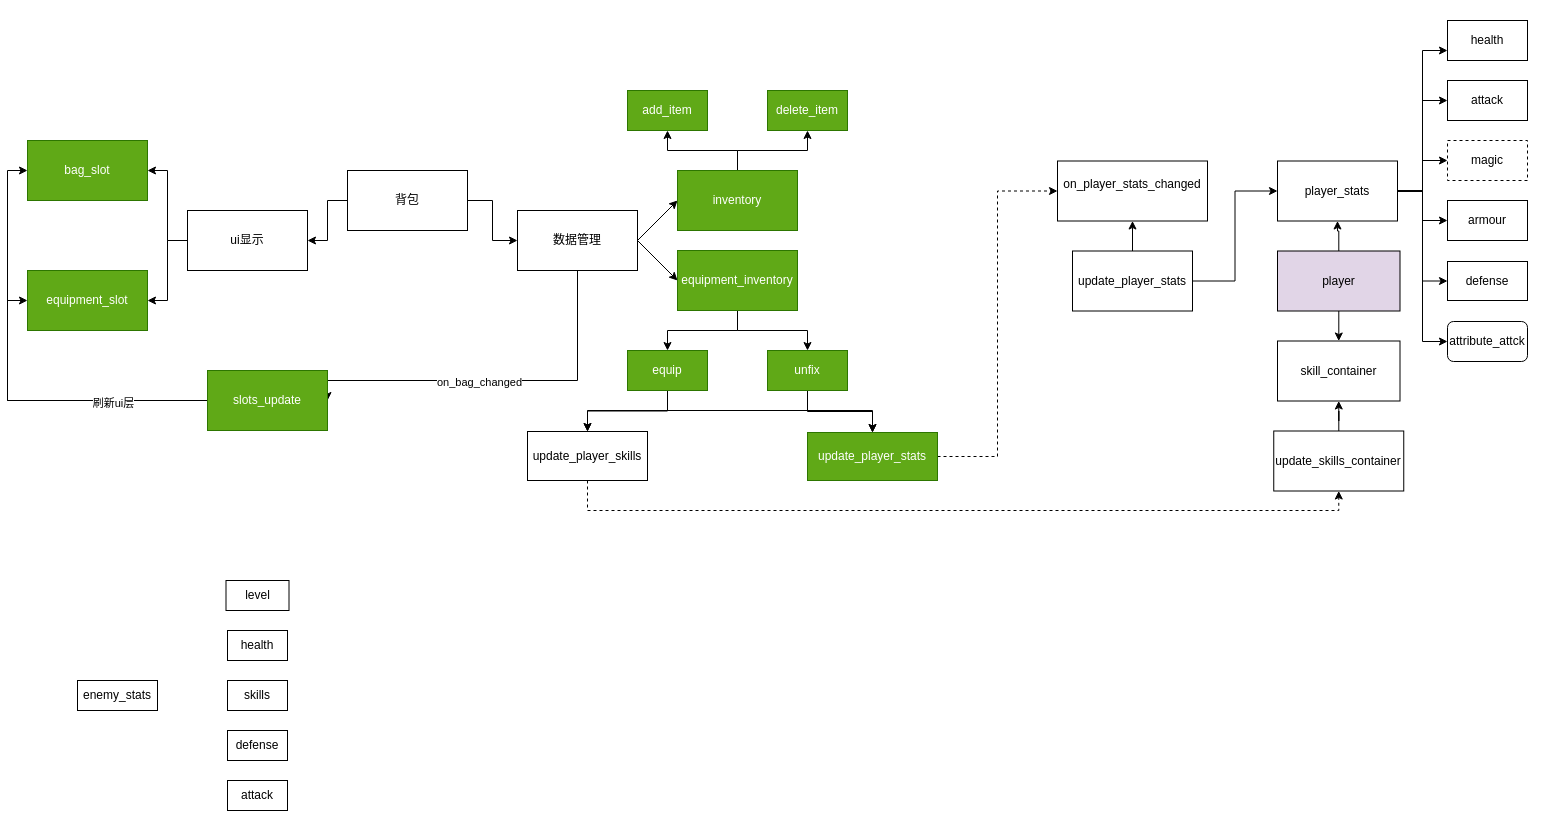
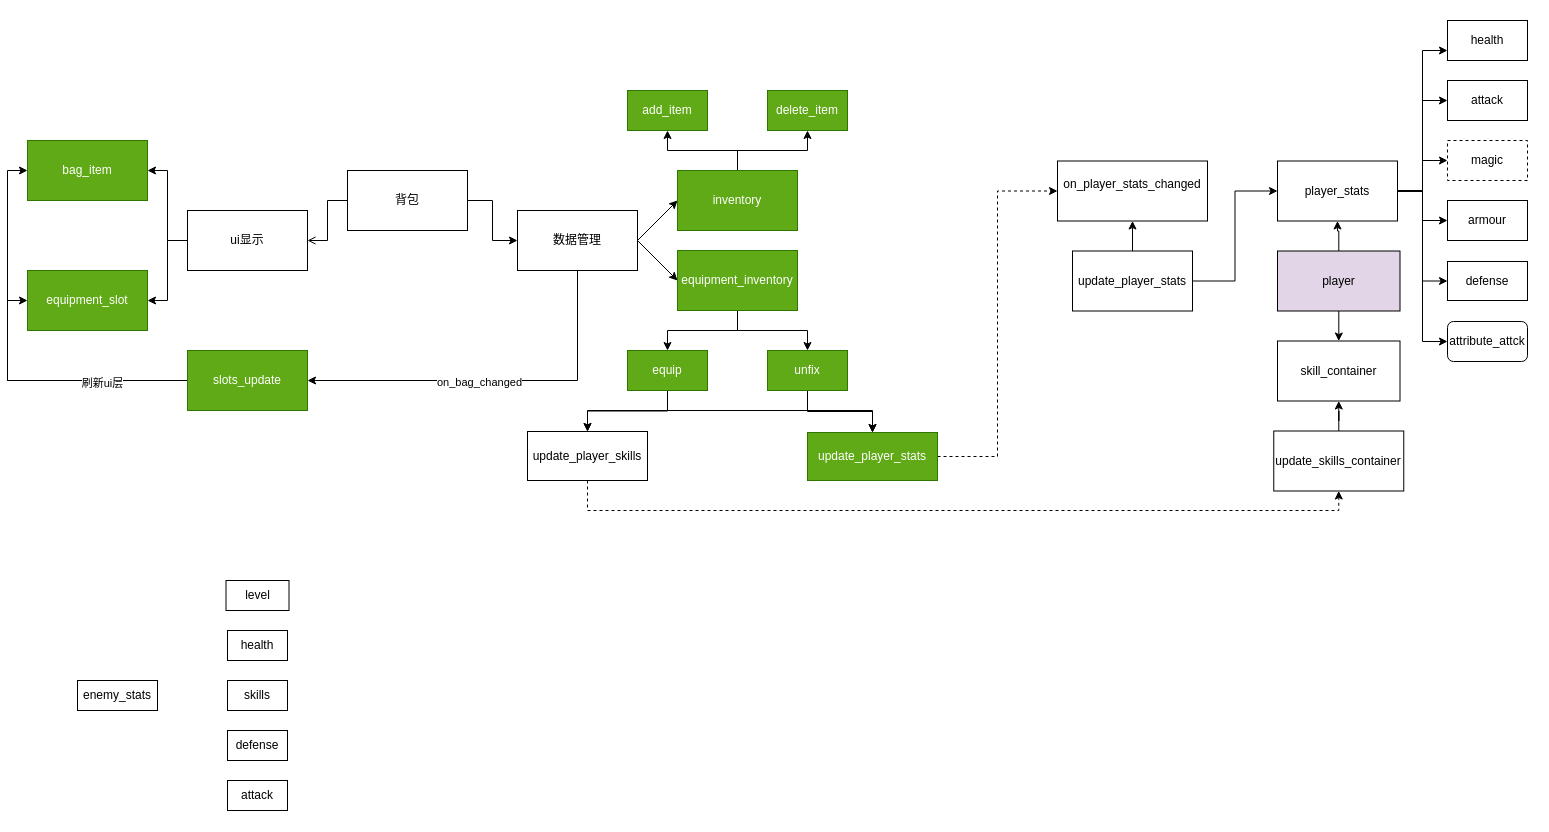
node "bag_slot": label "bag_slot" -> "bag_item"
edge "背包" -> "ui显示": arrowhead classic -> open
node "slots_update": moved (268, 401) -> (248, 381)
